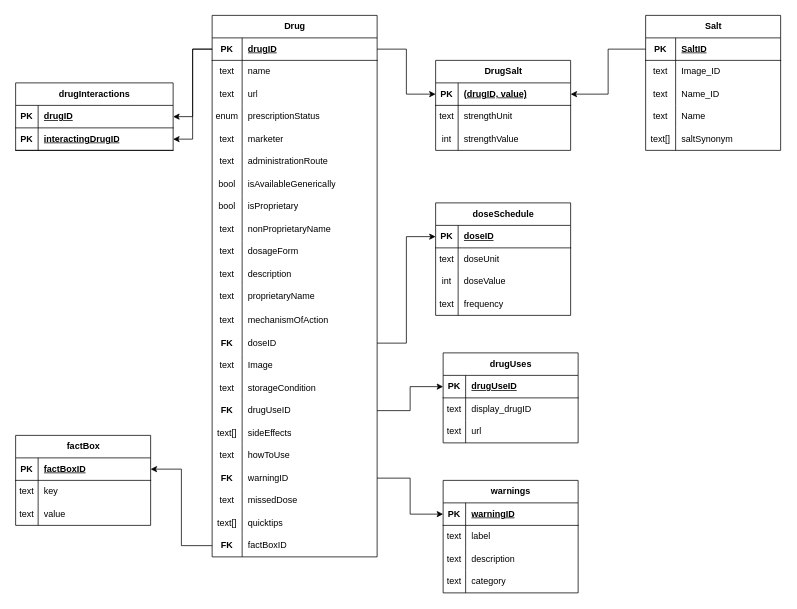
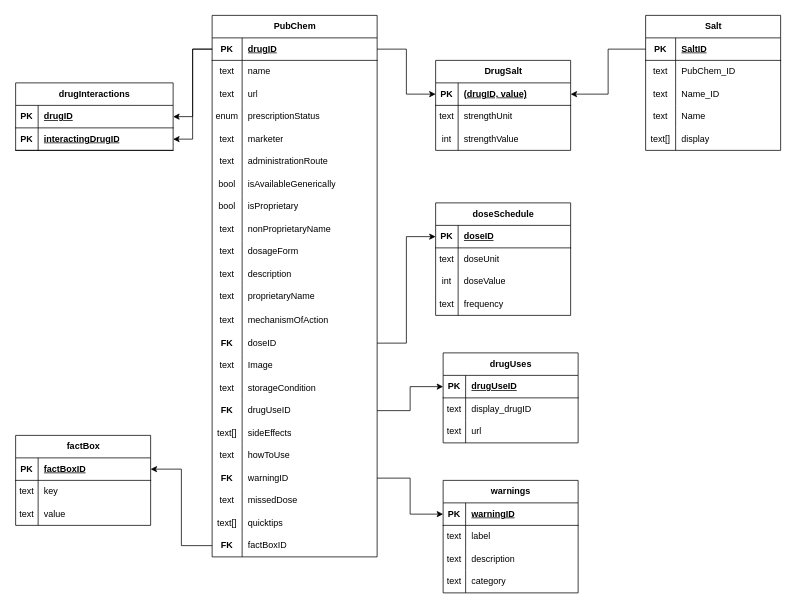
node "Drug": label "Drug" -> "PubChem"
node "Image_ID": label "Image_ID" -> "PubChem_ID"
node "saltSynonym": label "saltSynonym" -> "display"
